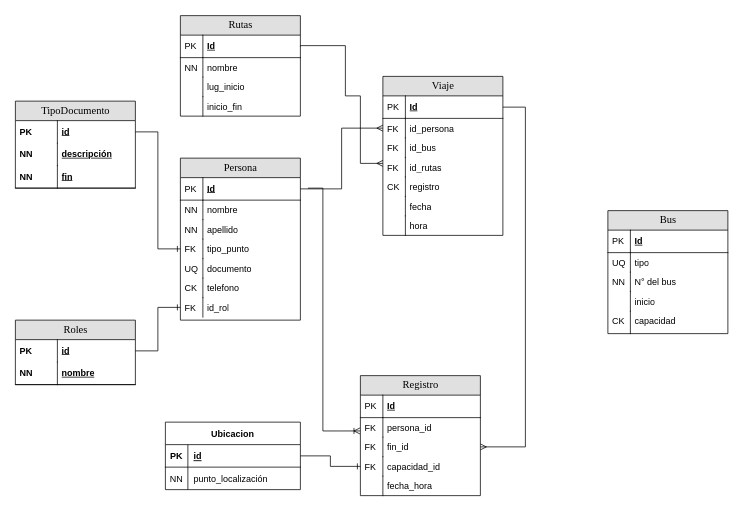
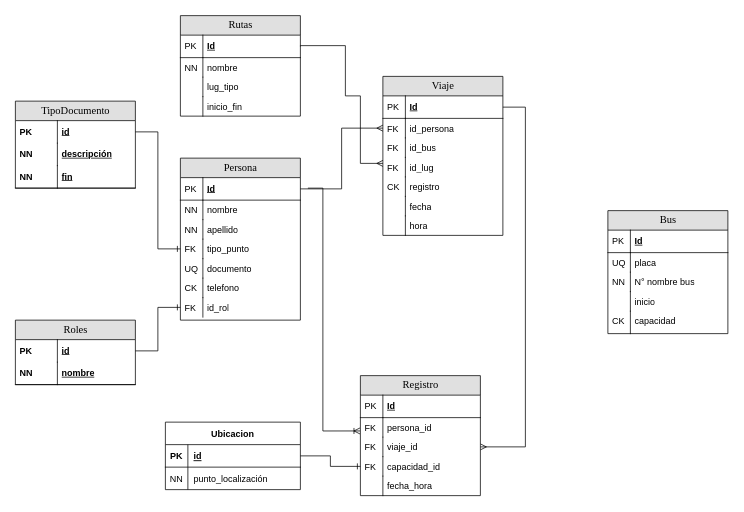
node "lug_inicio": label "lug_inicio" -> "lug_tipo"
node "id_rutas": label "id_rutas" -> "id_lug"
node "tipo": label "tipo" -> "placa"
node "N° del bus": label "N° del bus" -> "N° nombre bus"
node "fin_id": label "fin_id" -> "viaje_id"
